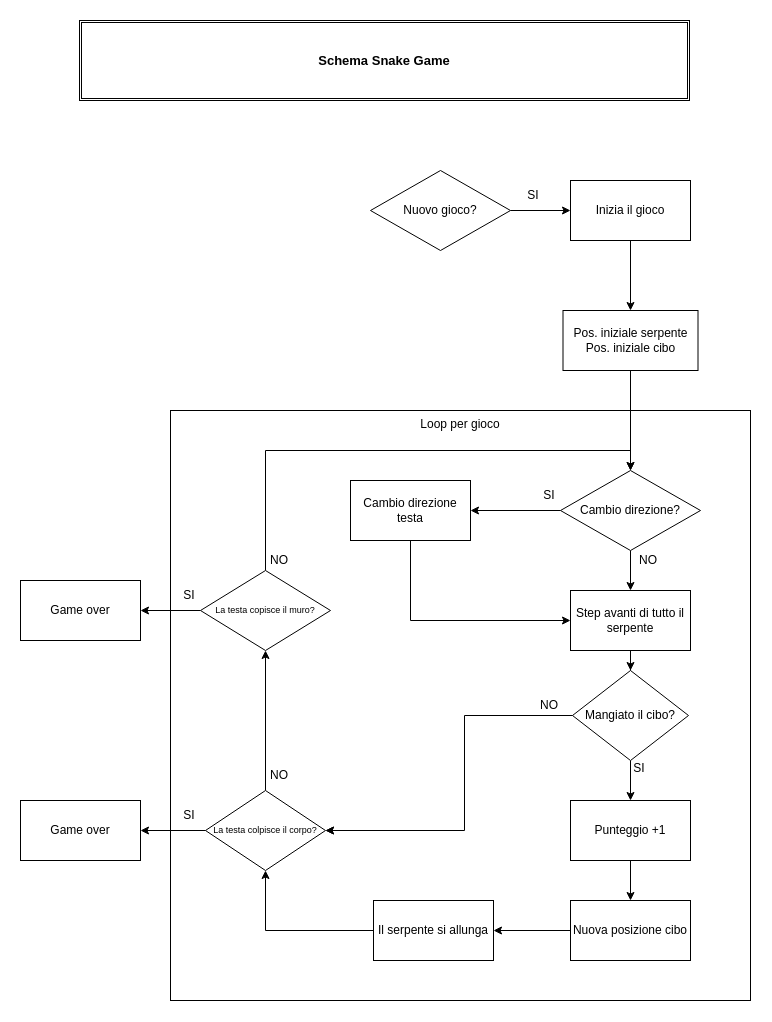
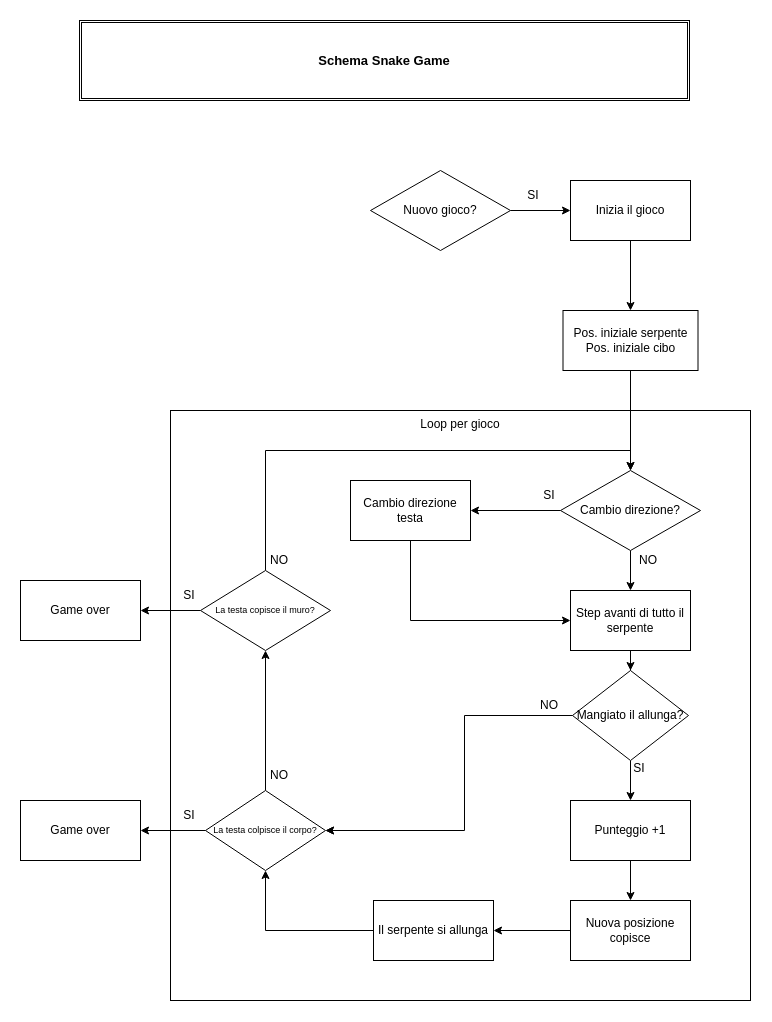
node "Mangiato il cibo?": label "Mangiato il cibo?" -> "Mangiato il allunga?"
node "Nuova posizione cibo": label "Nuova posizione cibo" -> "Nuova posizione copisce"
